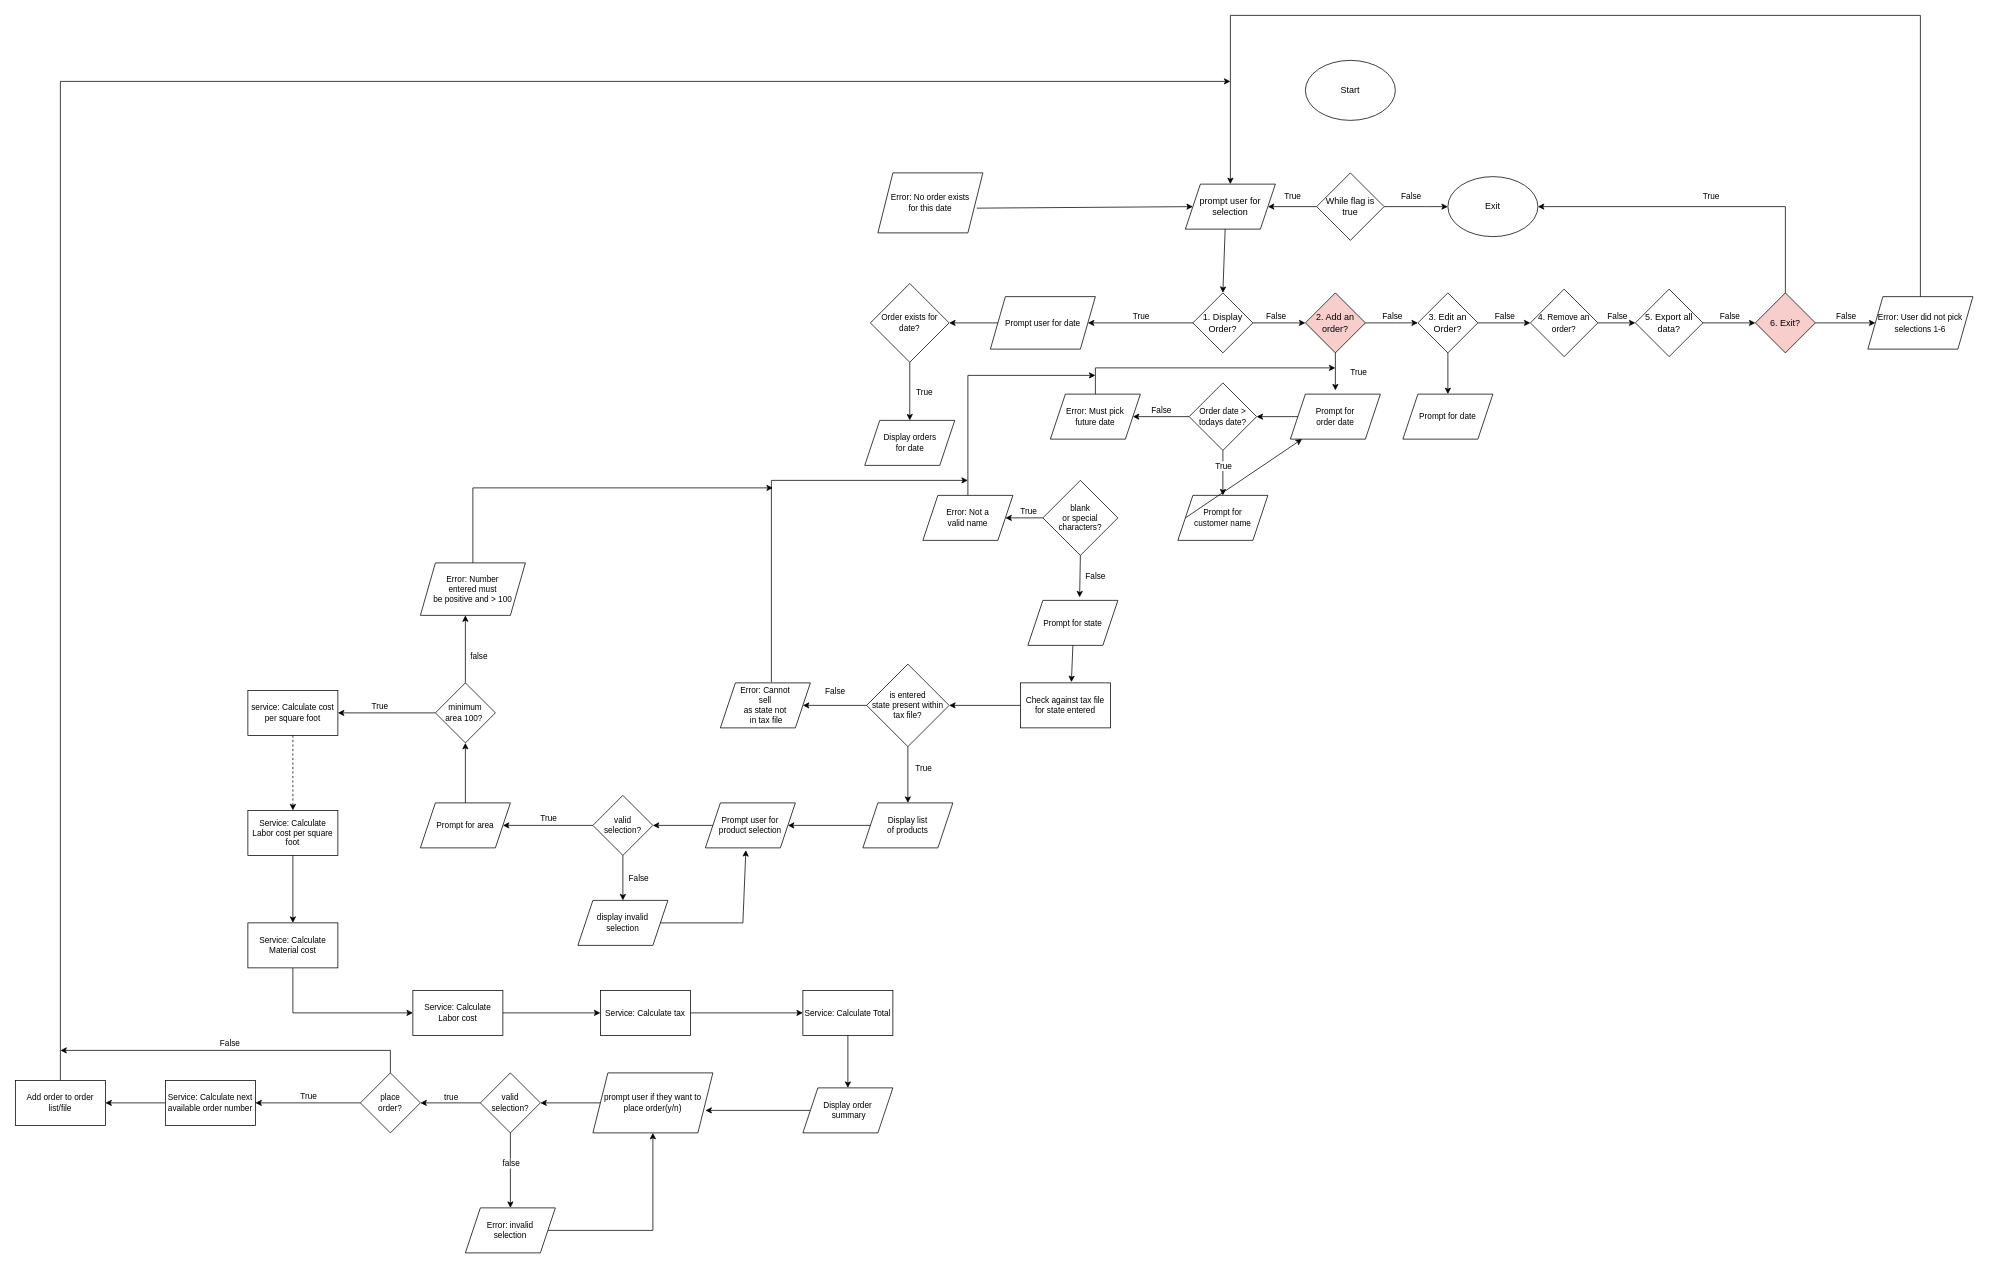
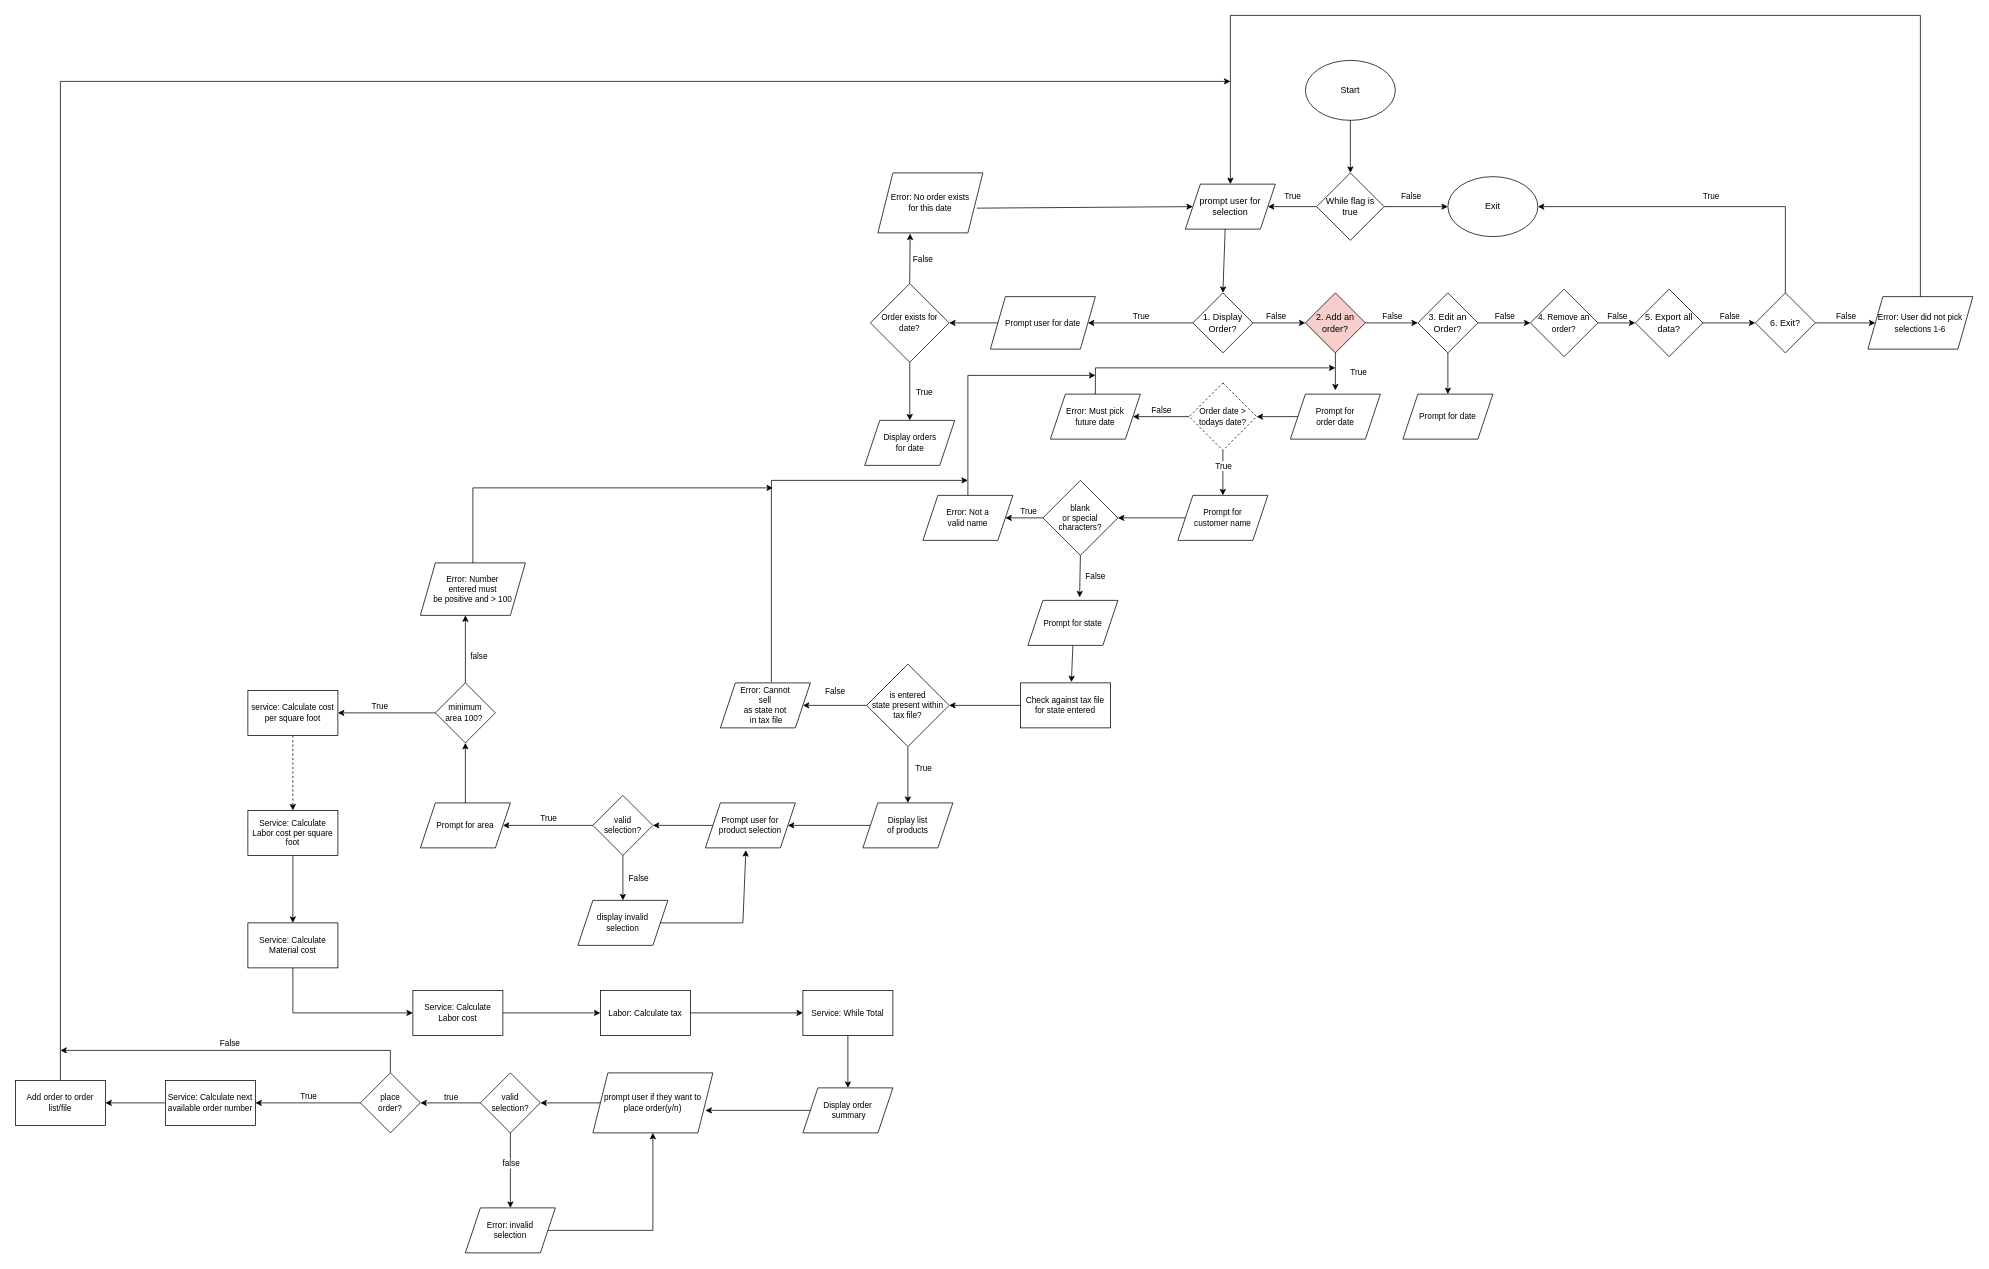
edge "Start" -> "While flag is true": added
edge "Order exists for date?" -> "Error: No order exists for this date": added, label "False"
node "6. Exit?": fillcolor #f8cecc -> #ffffff
node "Order date > todays date?": style solid -> dashed
edge "Prompt for customer name" -> "Prompt for order date": now "Prompt for customer name" -> "blank or special characters?"
node "Service: Calculate tax": label "Service: Calculate tax" -> "Labor: Calculate tax"
node "Service: Calculate Total": label "Service: Calculate Total" -> "Service: While Total"
